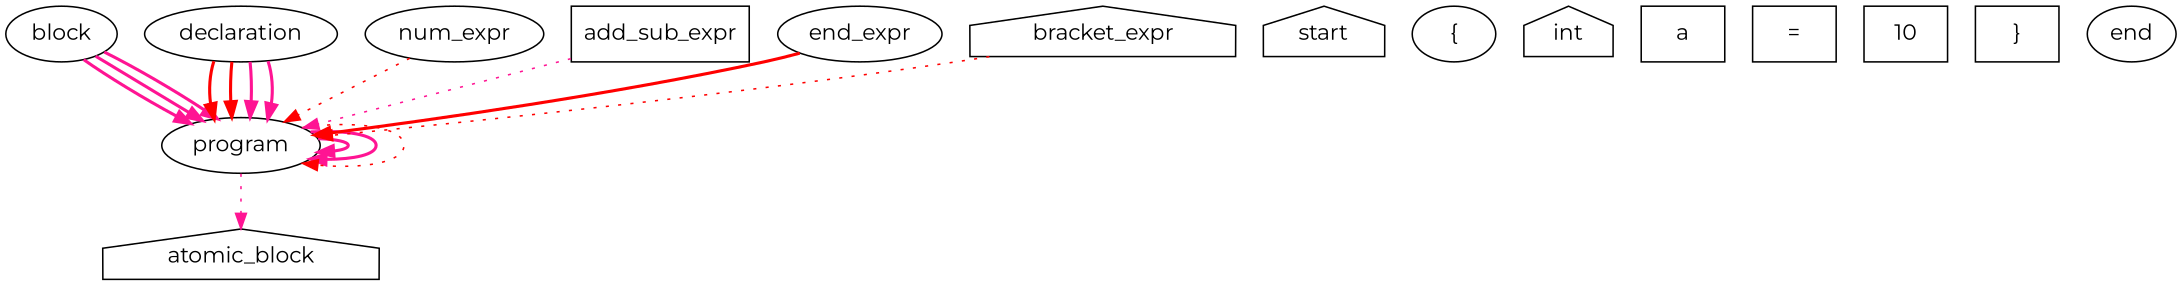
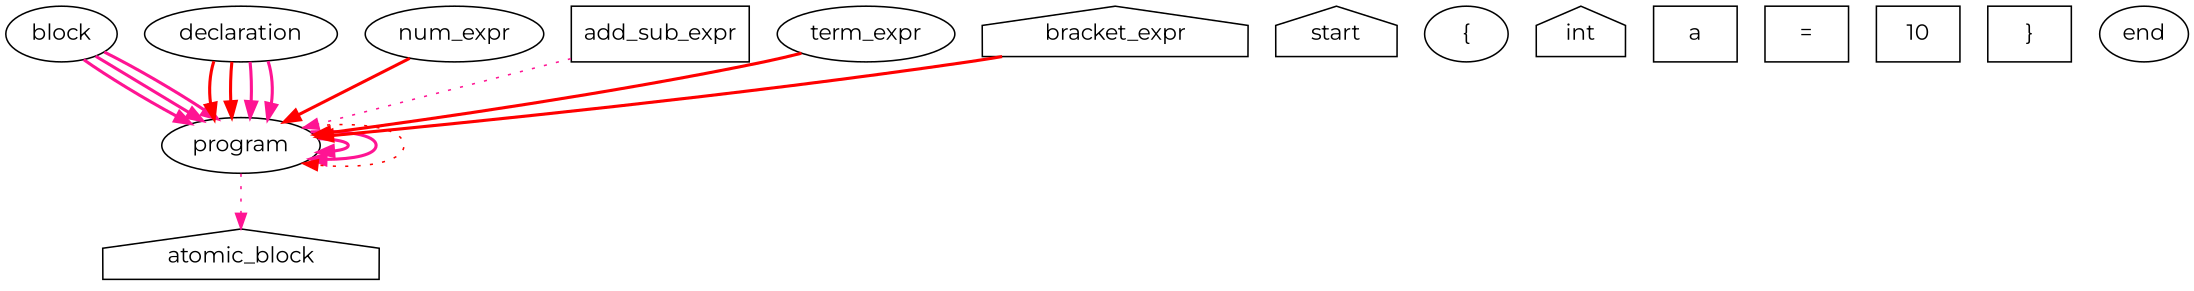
node "end_expr": label "end_expr" -> "term_expr"
edge "num_expr" -> "program": style dotted -> bold
edge "bracket_expr" -> "program": style dotted -> bold
